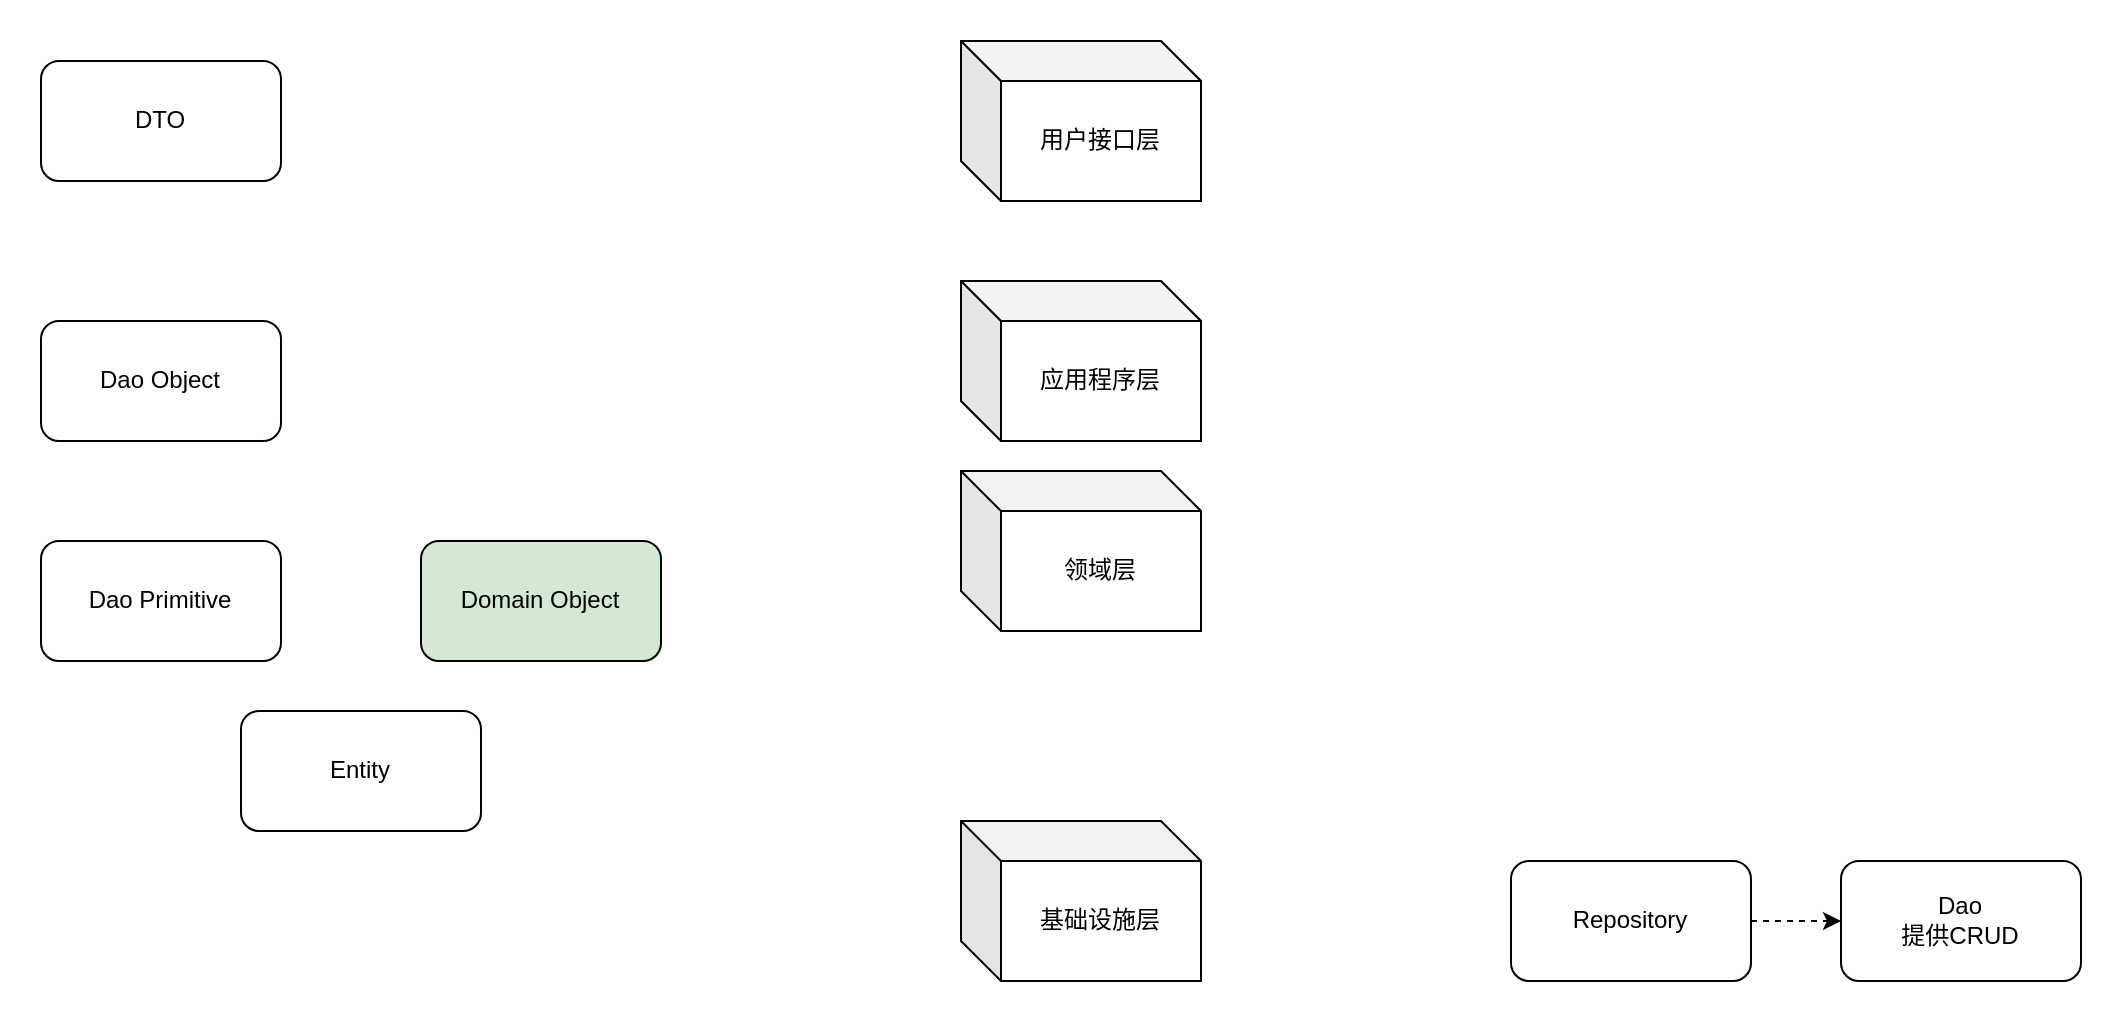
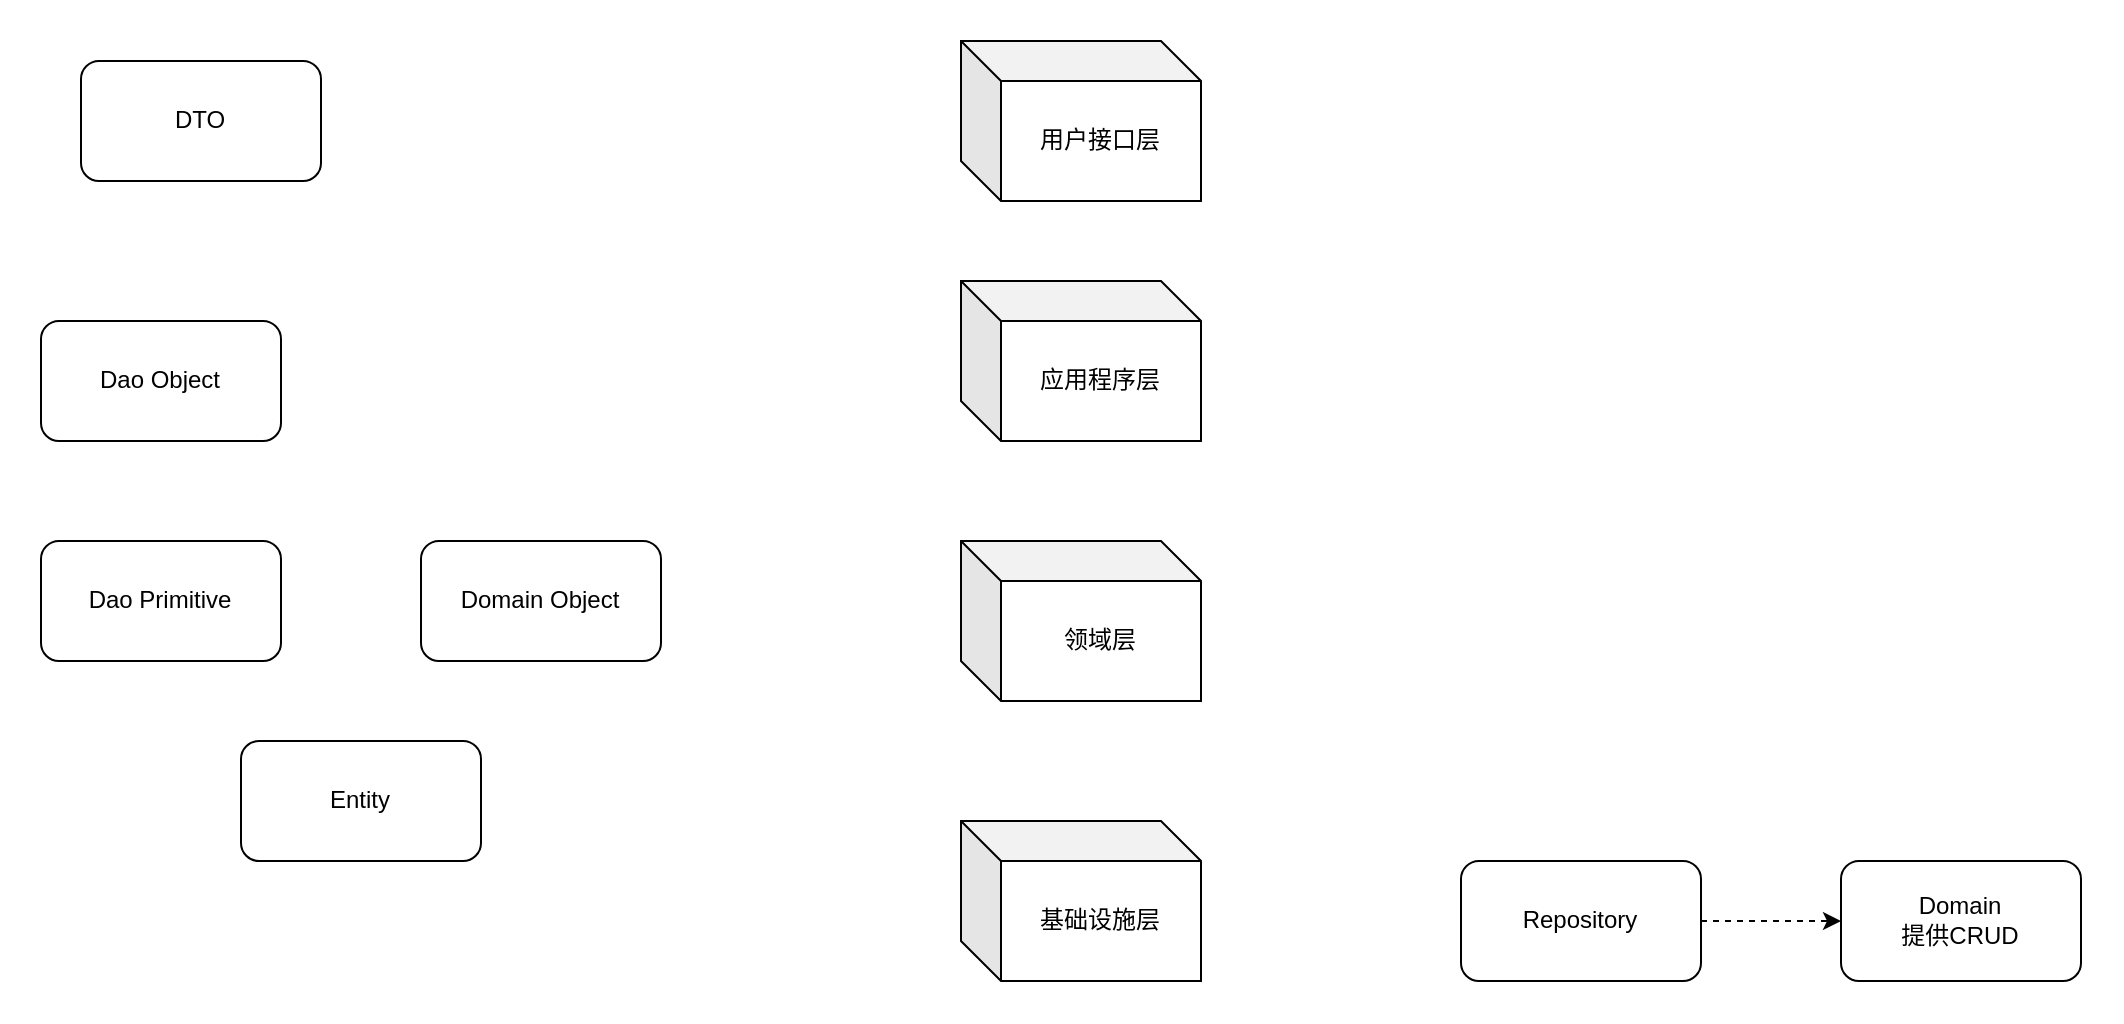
node "DTO": moved (161, 121) -> (201, 121)
node "领域层": moved (1081, 551) -> (1081, 621)
node "Domain Object": fillcolor #d5e8d4 -> #ffffff
node "Entity": moved (361, 771) -> (361, 801)
node "Repository": moved (1631, 921) -> (1581, 921)
node "Dao 提供CRUD": label "Dao 提供CRUD" -> "Domain 提供CRUD"
